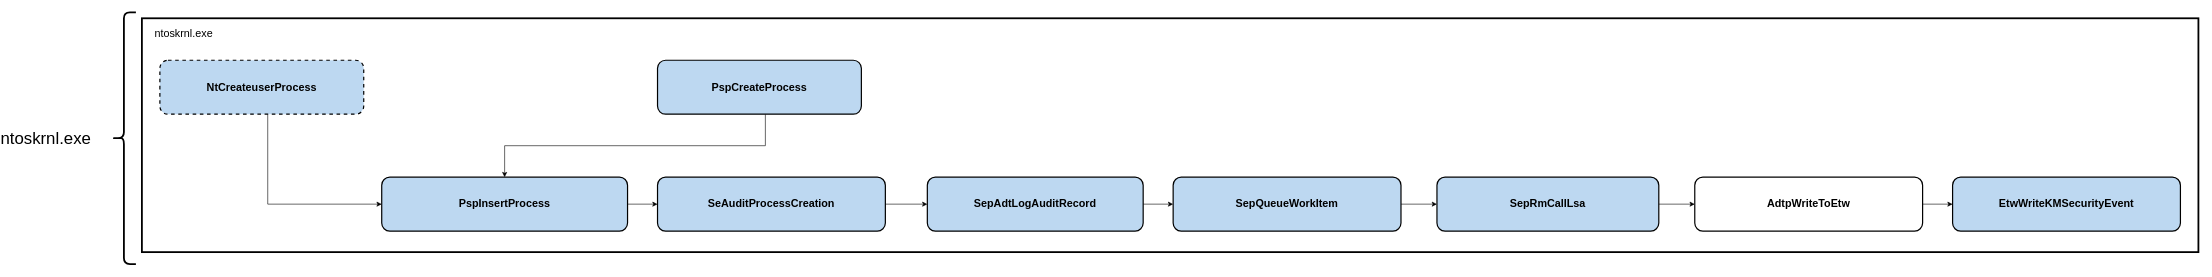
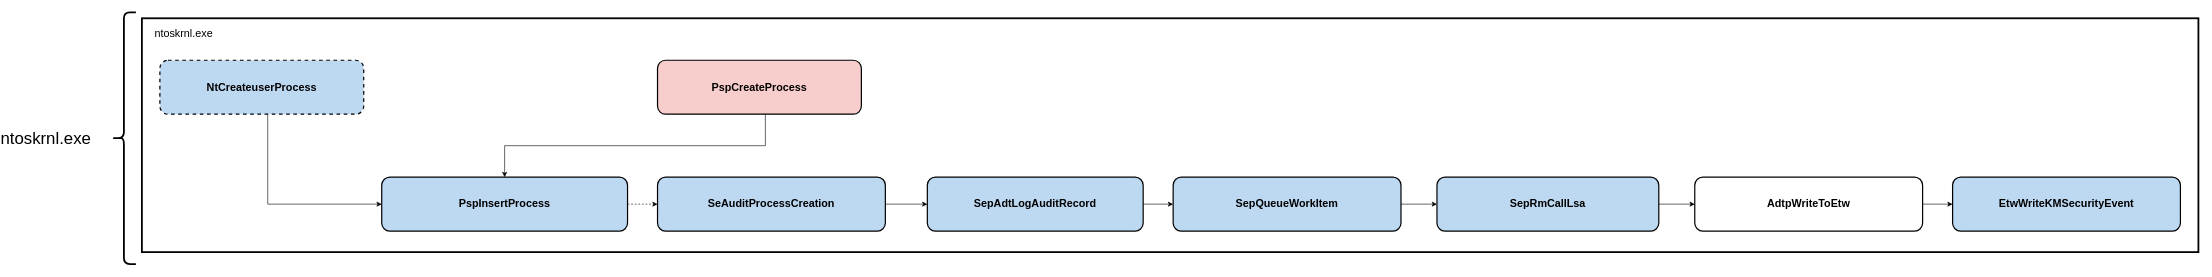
node "PspCreateProcess": fillcolor #bdd8f1 -> #f8cecc
edge "PspInsertProcess" -> "SeAuditProcessCreation": style solid -> dashed
